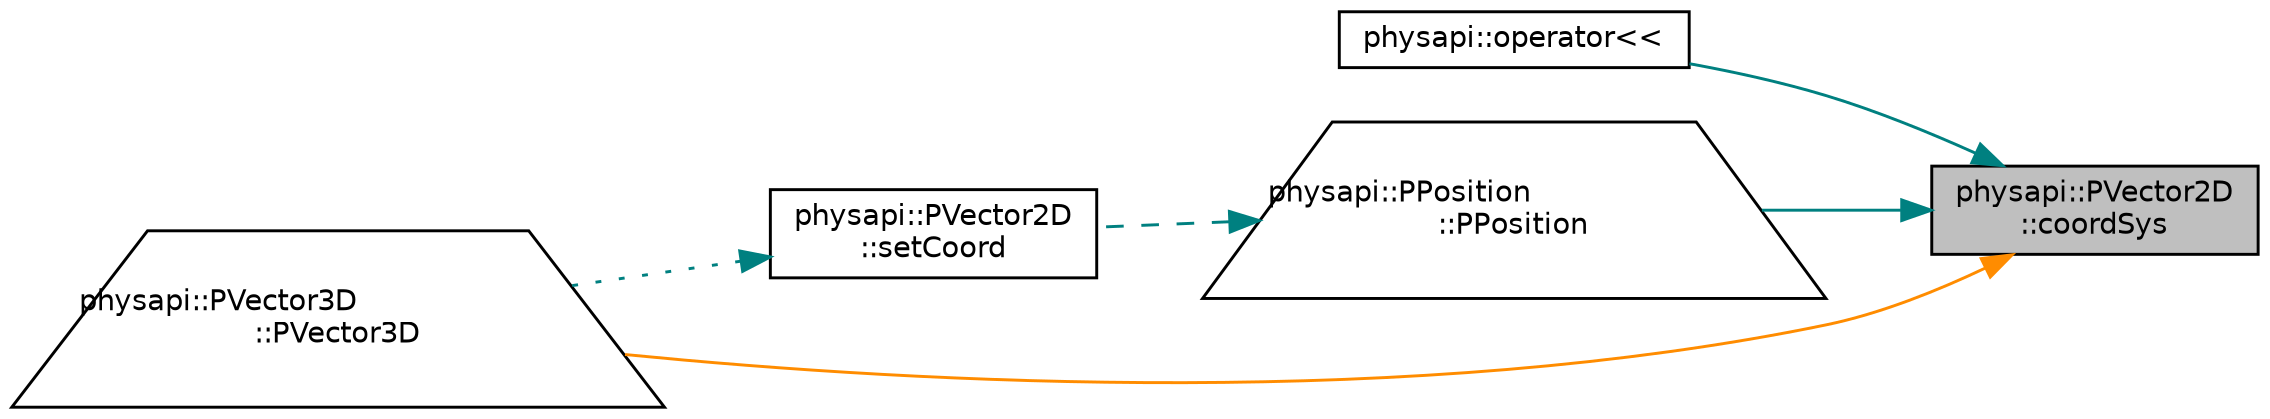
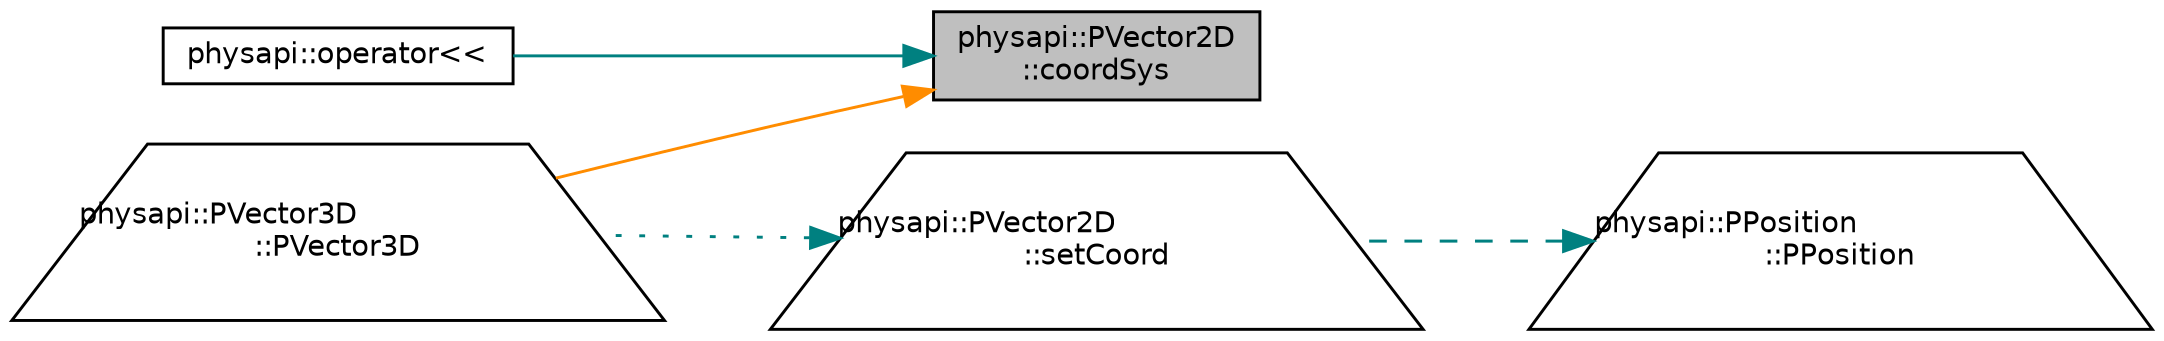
edge "physapi::PPosition ::PPosition" -> "physapi::PVector2D ::coordSys": removed
node "physapi::PVector2D ::setCoord": shape box -> trapezium
